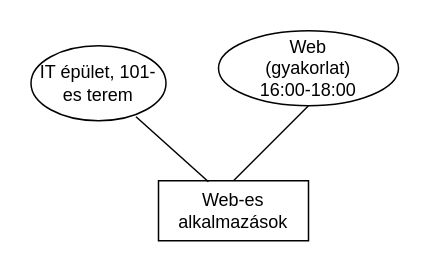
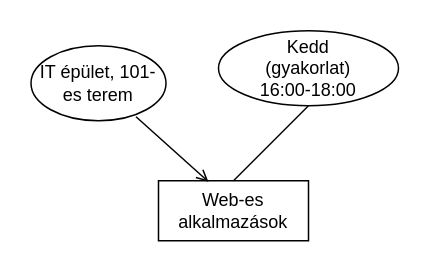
node "Web (gyakorlat) 16:00-18:00": label "Web (gyakorlat) 16:00-18:00" -> "Kedd (gyakorlat) 16:00-18:00"
edge "IT épület, 101-es terem" -- "Web-es alkalmazások": arrowhead none -> open
